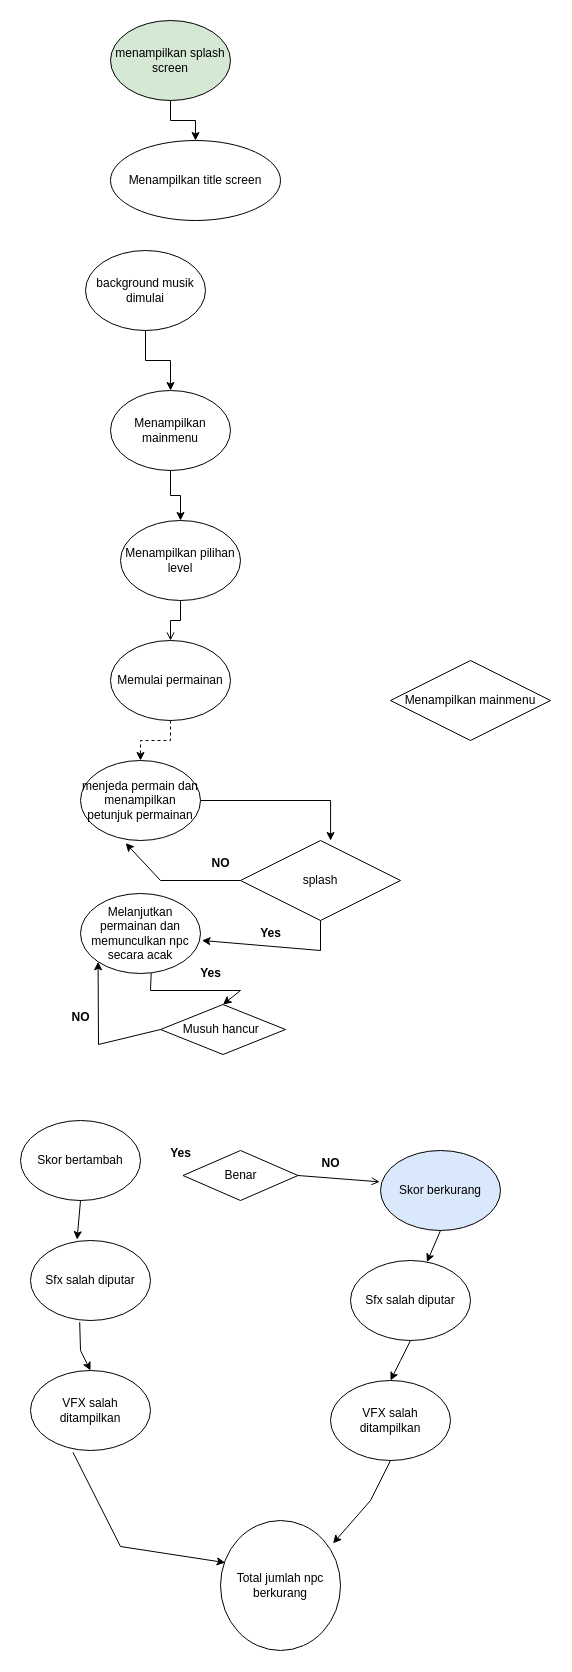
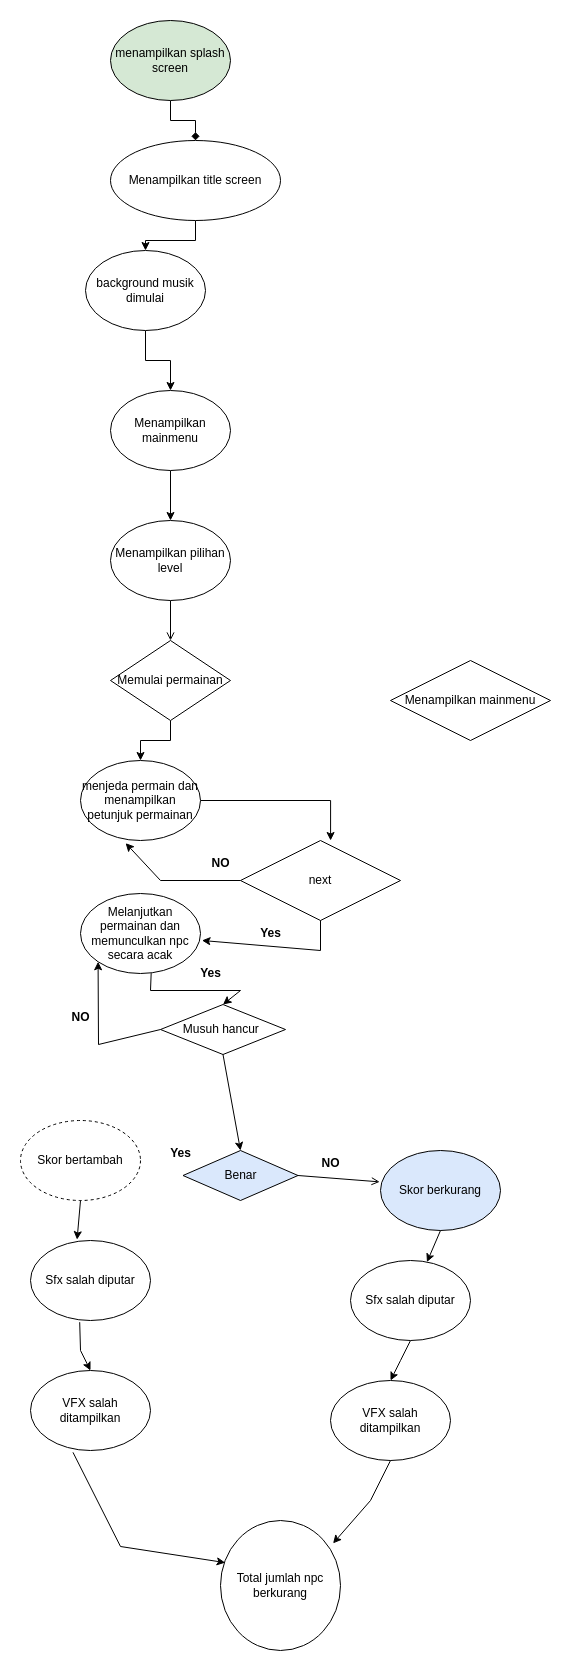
edge "menampilkan splash screen" -> "Menampilkan title screen": arrowhead classic -> diamond
edge "Menampilkan title screen" -> "background musik dimulai": added
node "Menampilkan pilihan level": moved (181, 561) -> (171, 561)
node "Memulai permainan": shape ellipse -> diamond
edge "Memulai permainan" -> "menjeda permain dan menampilkan petunjuk permainan": style dashed -> solid
node "splash": label "splash" -> "next"
edge "Musuh hancur" -> "Benar": added
node "Skor bertambah": style solid -> dashed
node "Benar": fillcolor #ffffff -> #dae8fc
